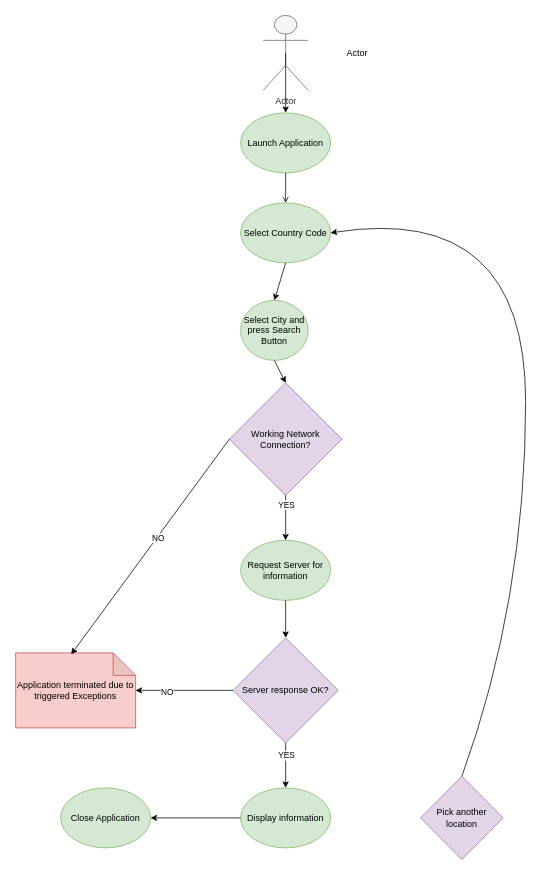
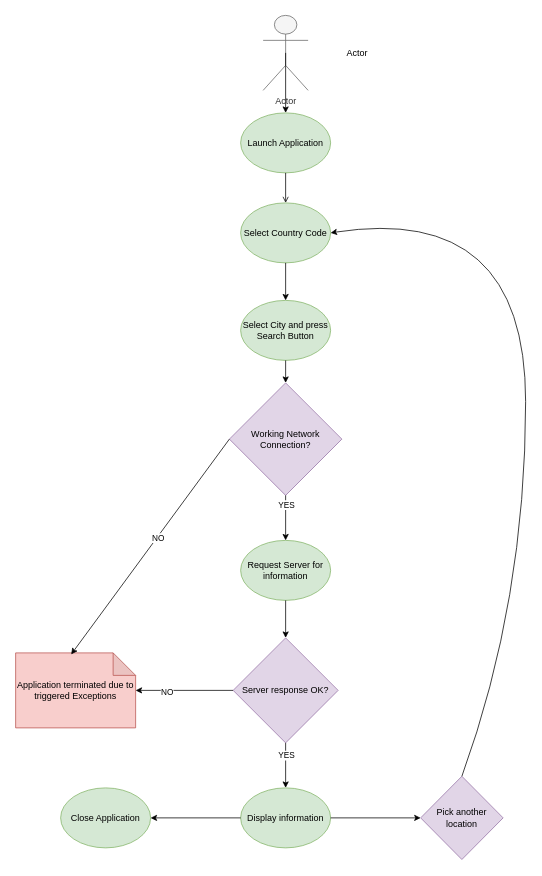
node "Select City and press Search Button": size 68x60 -> 90x60
edge "Display information" -> "Pick another location": added
